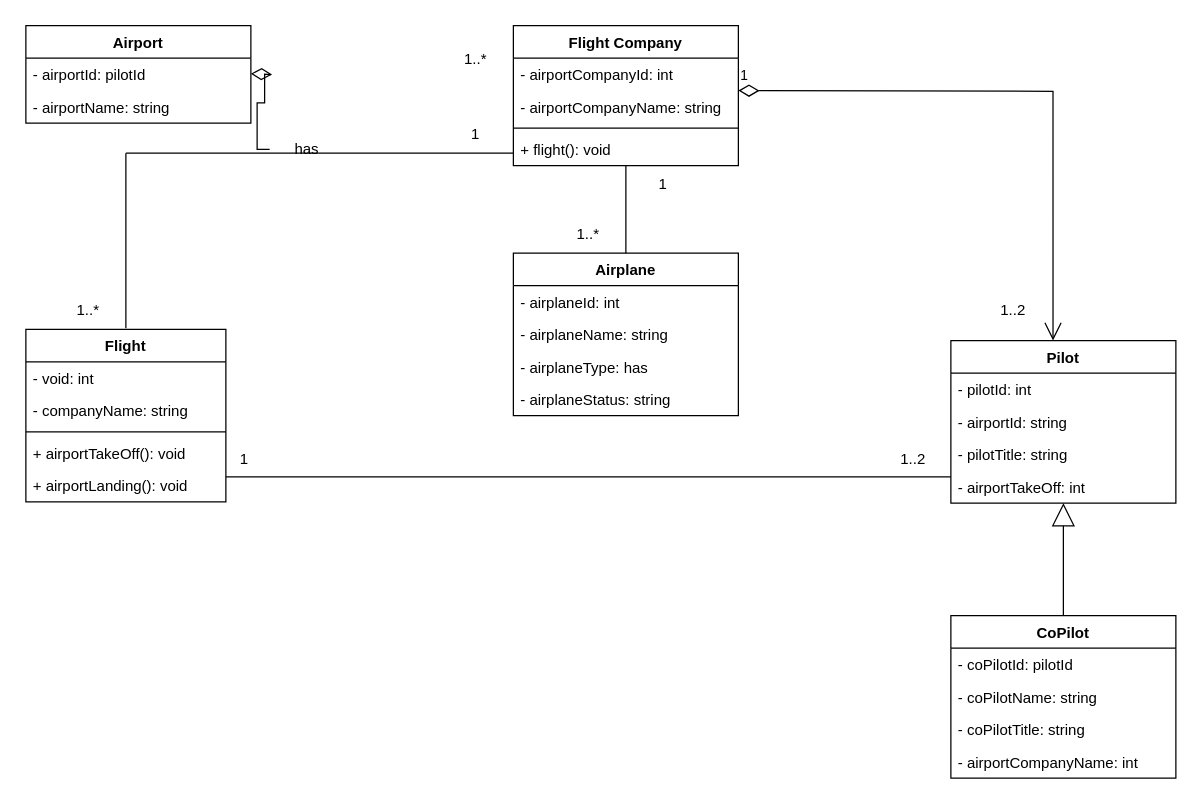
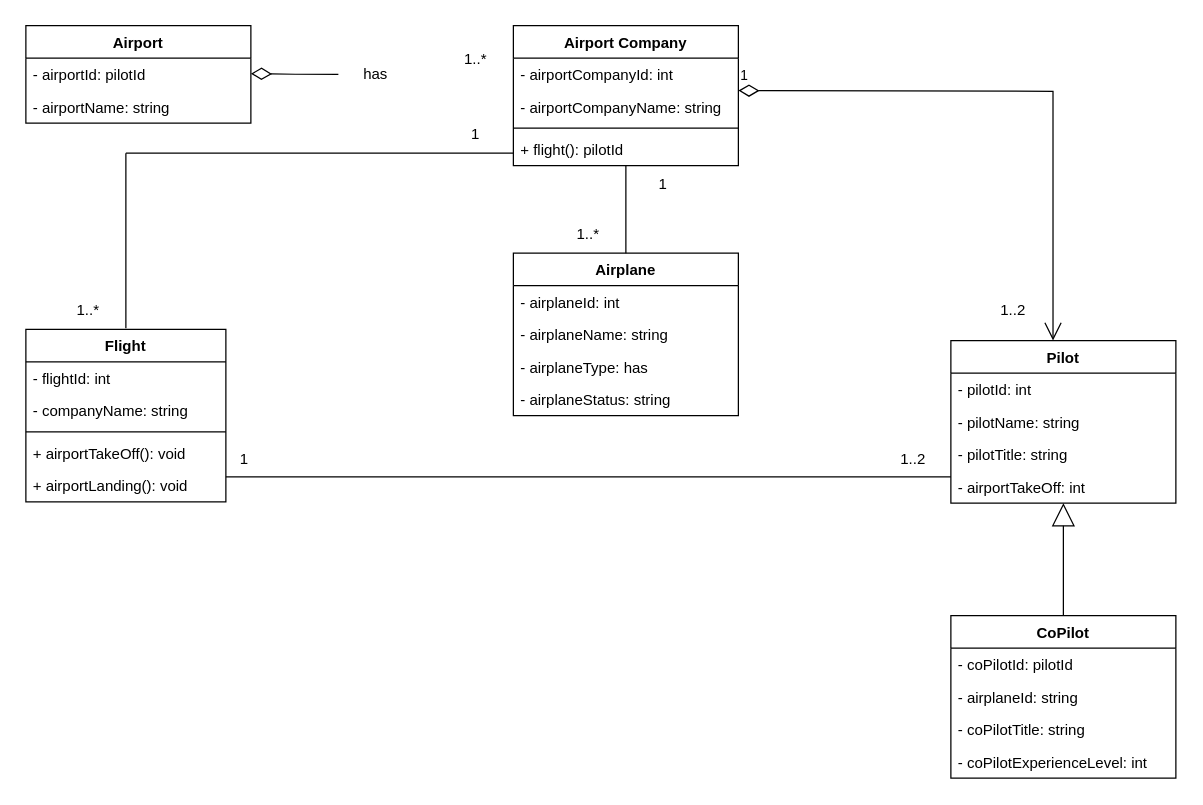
node "Flight Company": label "Flight Company" -> "Airport Company"
node "has": moved (307, 149) -> (376, 74)
node "+ flight(): void": label "+ flight(): void" -> "+ flight(): pilotId"
node "- void: int": label "- void: int" -> "- flightId: int"
node "- airportId: string": label "- airportId: string" -> "- pilotName: string"
node "- coPilotName: string": label "- coPilotName: string" -> "- airplaneId: string"
node "- airportCompanyName: int": label "- airportCompanyName: int" -> "- coPilotExperienceLevel: int"
